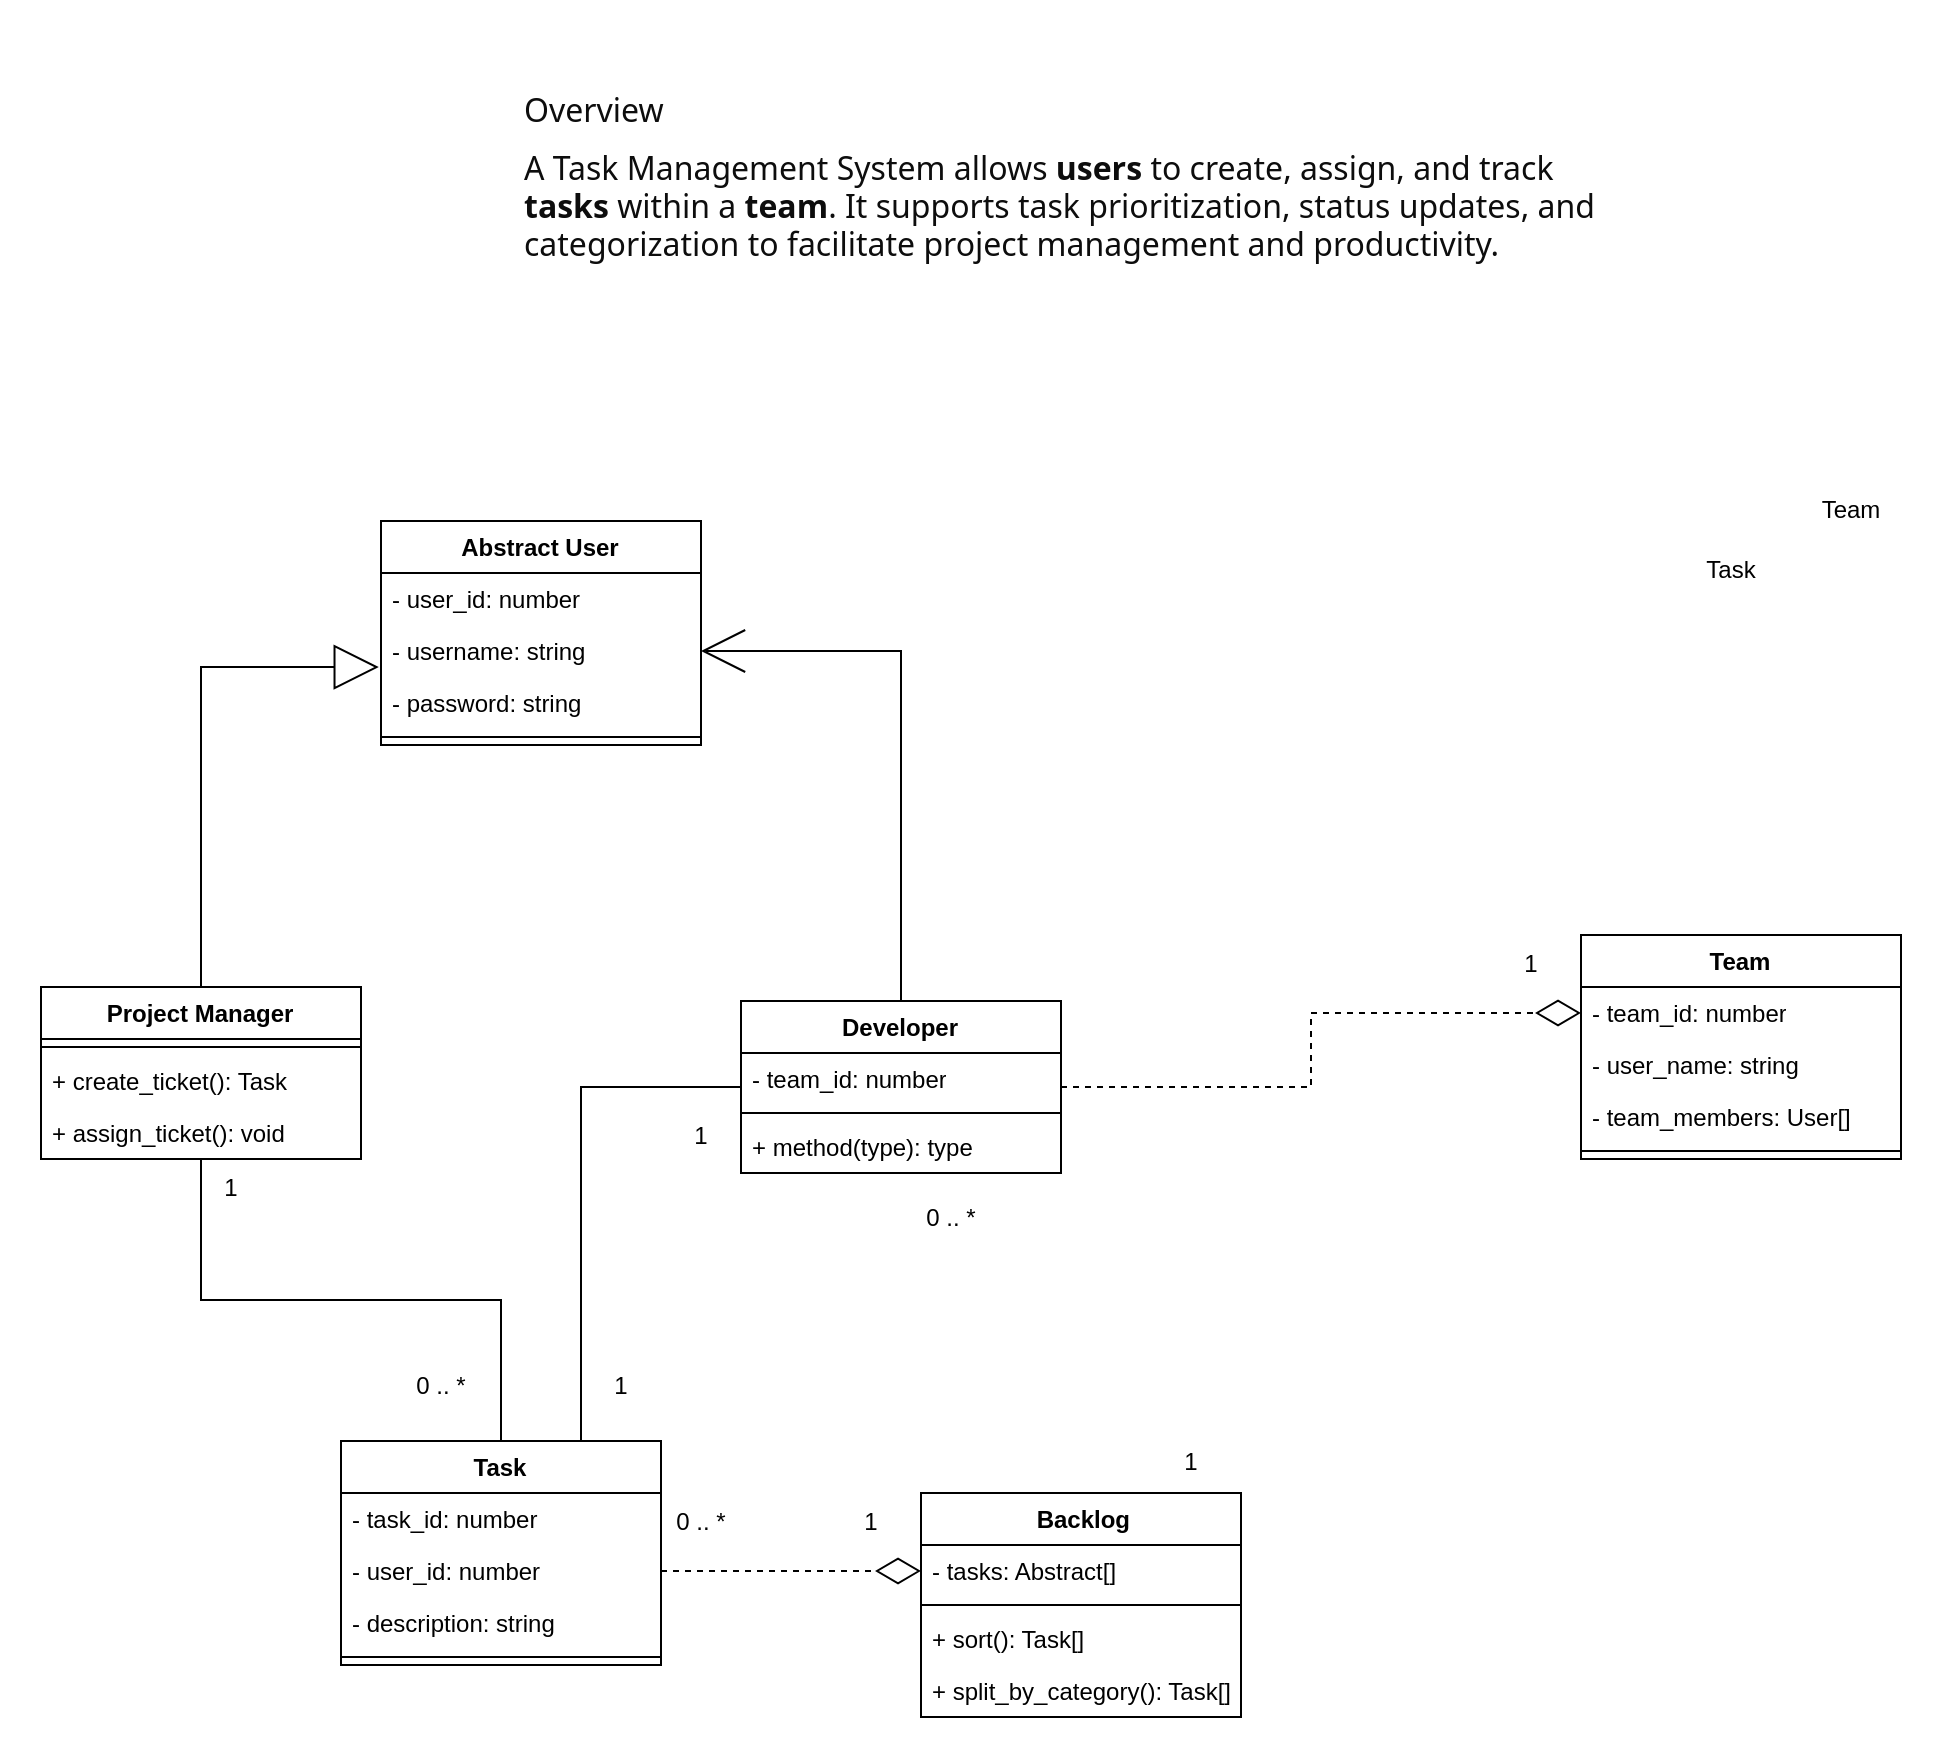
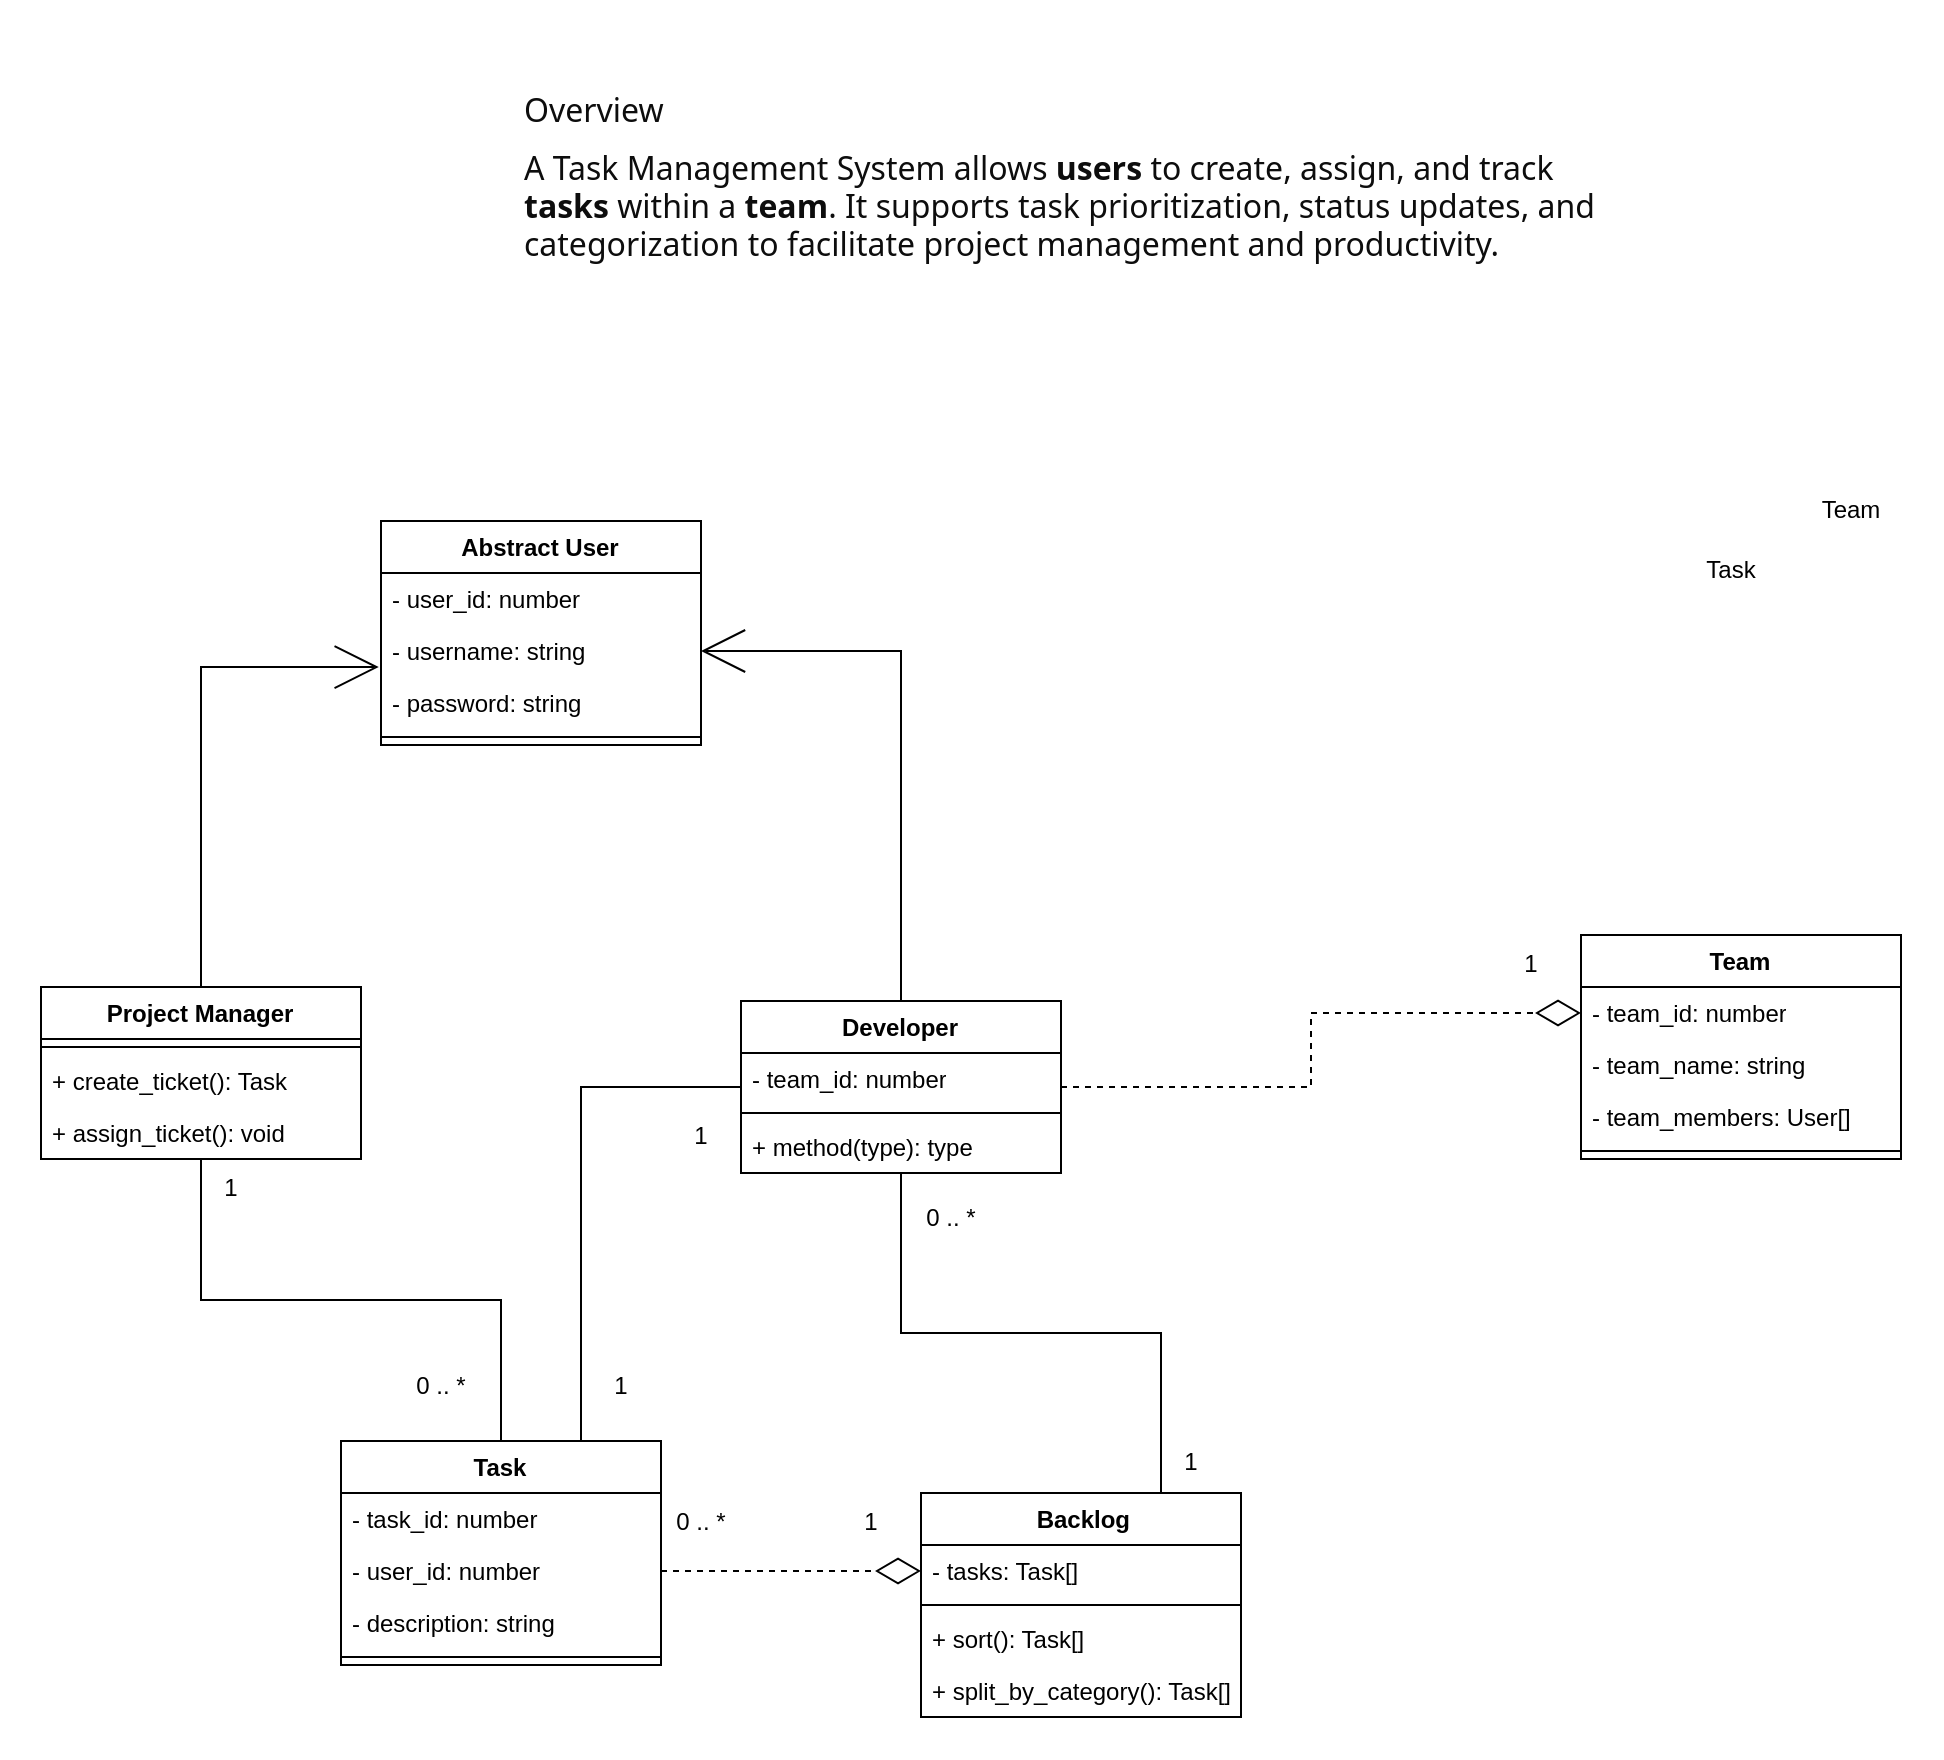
edge "Project Manager" -> "- password: string": arrowhead block -> open
node "- user_name: string": label "- user_name: string" -> "- team_name: string"
edge "Developer" -- "Backlog": added
node "- tasks: Abstract[]": label "- tasks: Abstract[]" -> "- tasks: Task[]"
